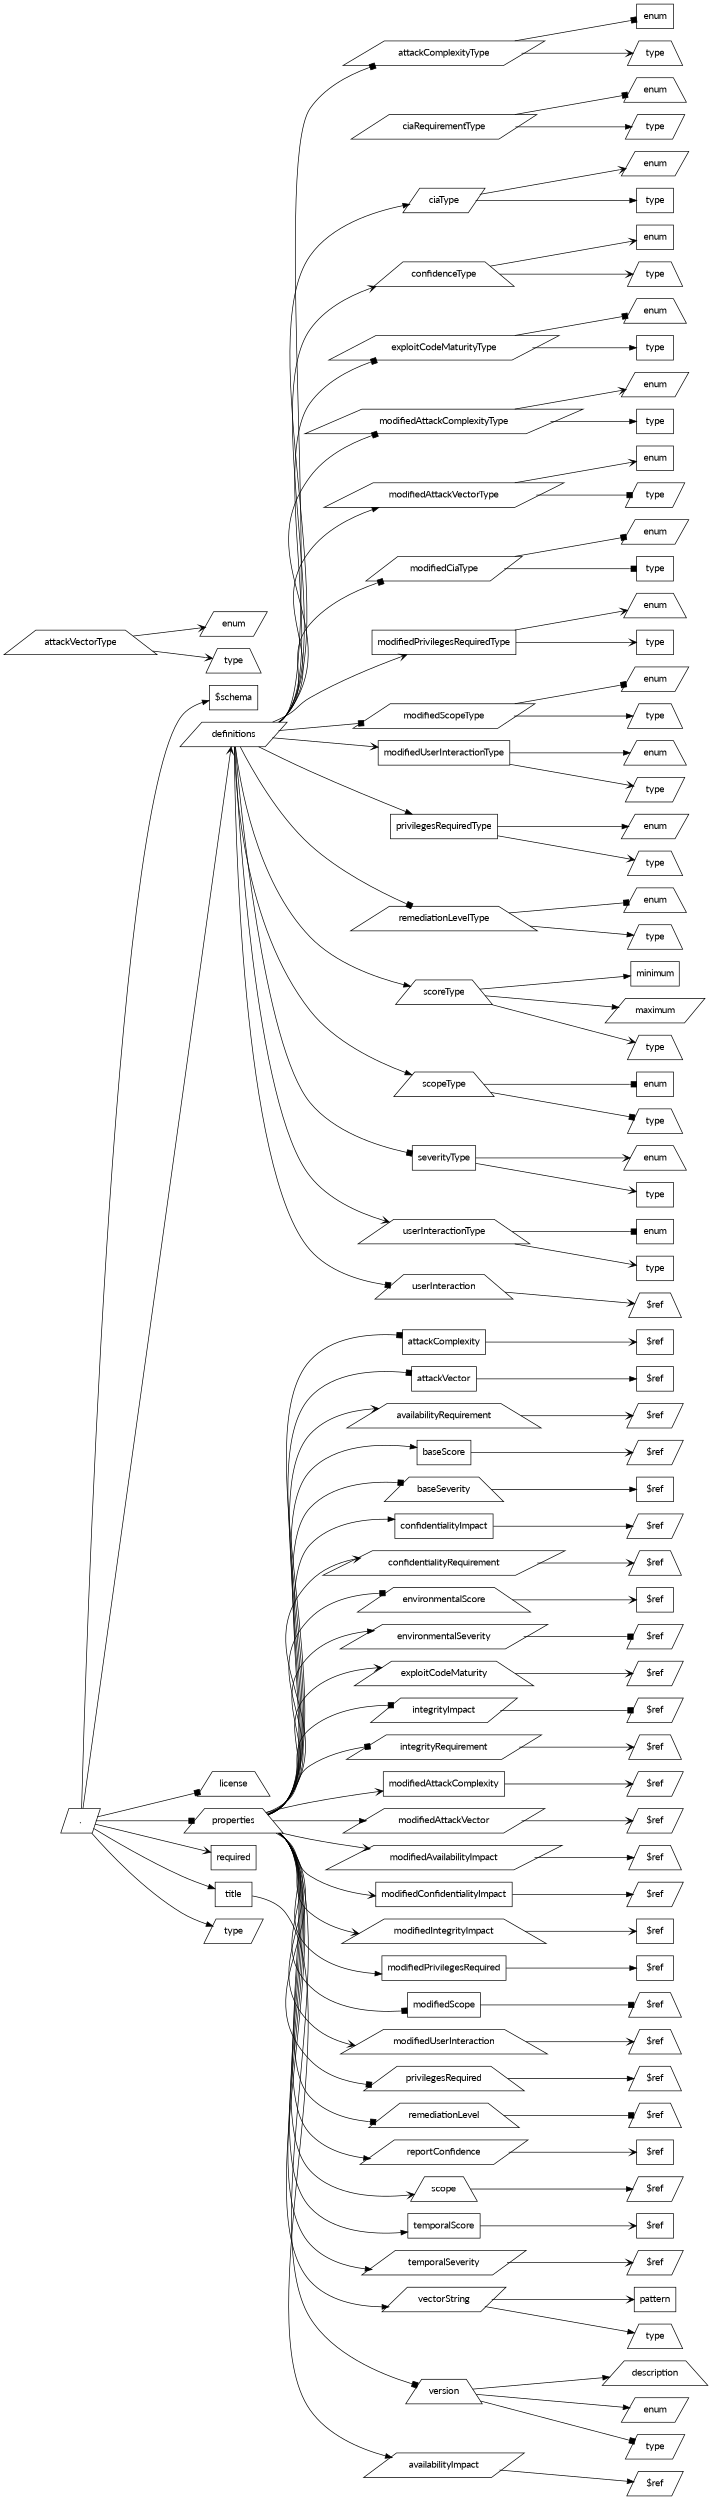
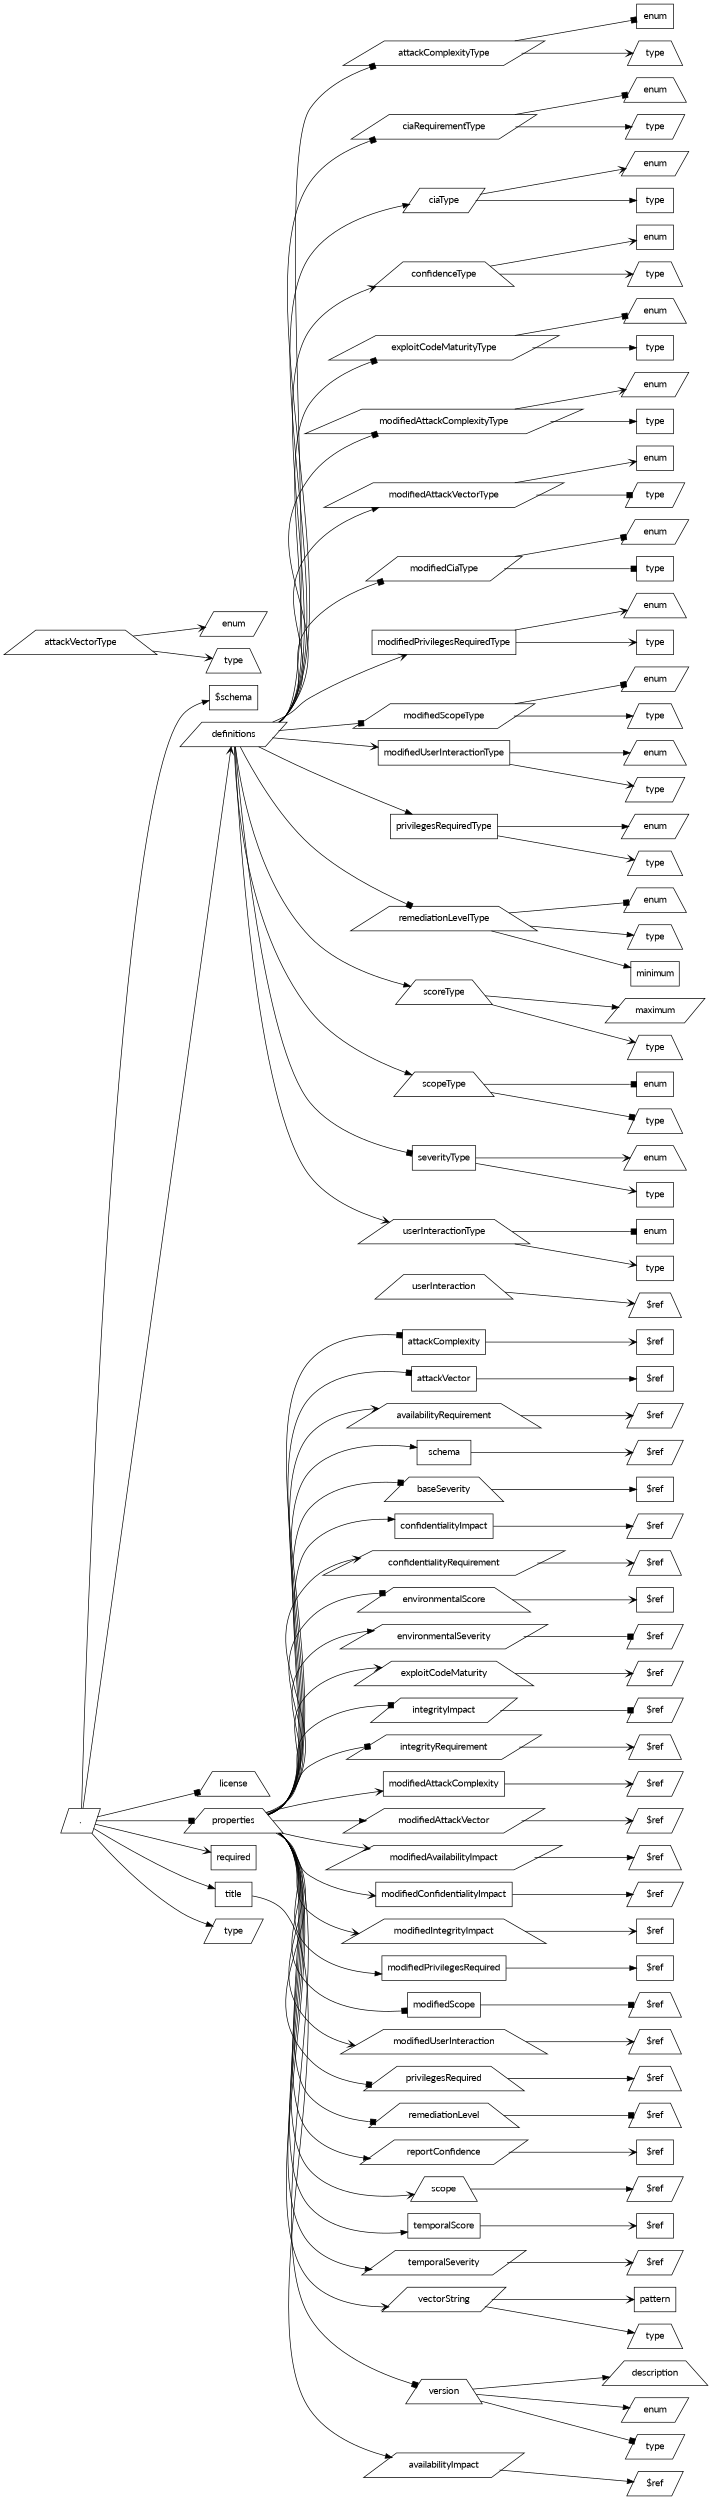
edge "scoreType" -> "minimum": now "remediationLevelType" -> "minimum"
edge "definitions" -> "userInteraction": now "definitions" -> "ciaRequirementType"
node "baseScore": label "baseScore" -> "schema"
edge "properties" -> "vectorString": arrowhead normal -> vee
